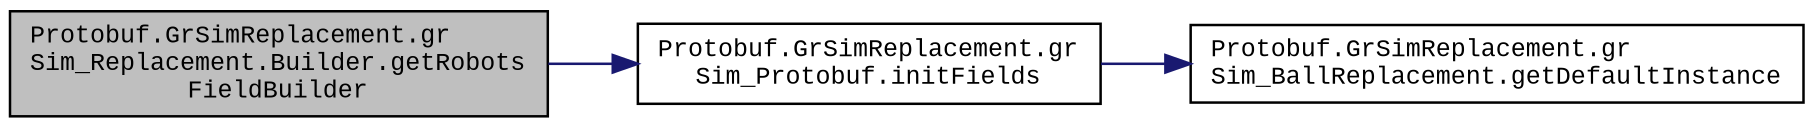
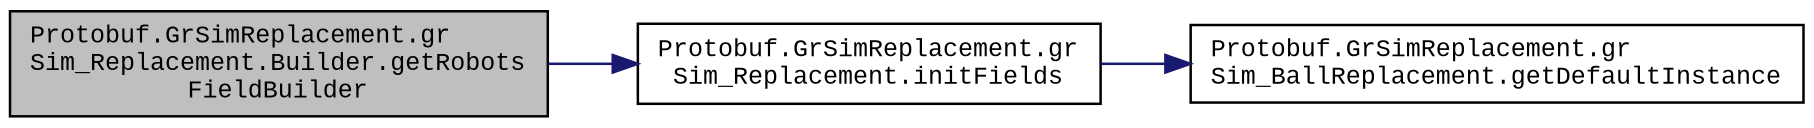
node "Protobuf.GrSimReplacement.gr Sim_Protobuf.initFields": label "Protobuf.GrSimReplacement.gr Sim_Protobuf.initFields" -> "Protobuf.GrSimReplacement.gr Sim_Replacement.initFields"
